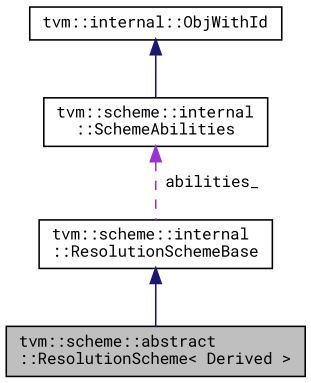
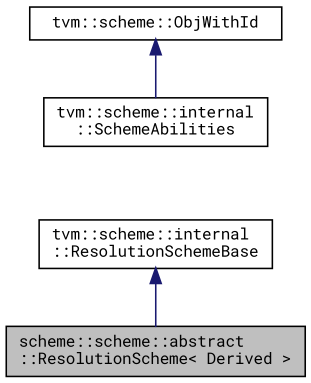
node "tvm::internal::ObjWithId": label "tvm::internal::ObjWithId" -> "tvm::scheme::ObjWithId"
edge "tvm::scheme::internal ::ResolutionSchemeBase" -> "tvm::scheme::internal ::SchemeAbilities": removed, label "abilities_"
node "tvm::scheme::abstract ::ResolutionScheme< Derived >": label "tvm::scheme::abstract ::ResolutionScheme< Derived >" -> "scheme::scheme::abstract ::ResolutionScheme< Derived >"
